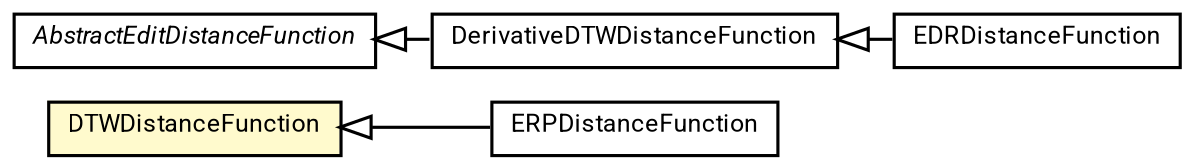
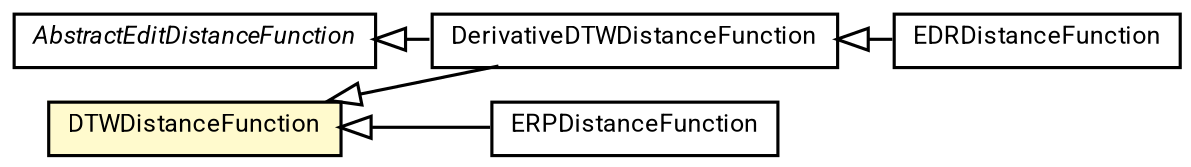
edge "DerivativeDTWDistanceFunction" -> "DTWDistanceFunction": added
